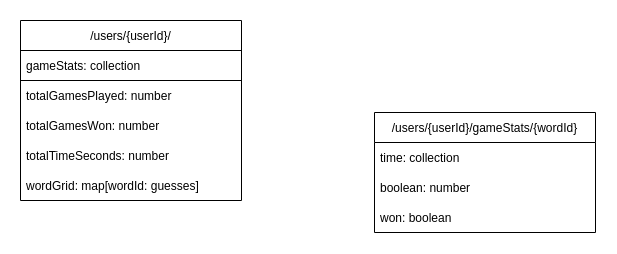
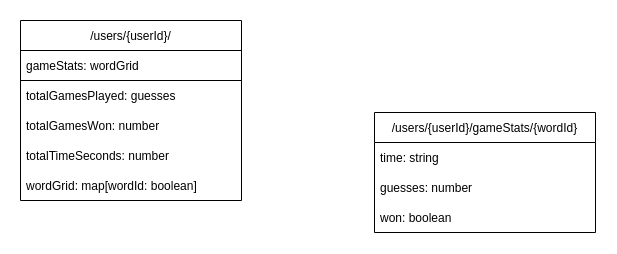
node "gameStats: collection": label "gameStats: collection" -> "gameStats: wordGrid"
node "totalGamesPlayed: number": label "totalGamesPlayed: number" -> "totalGamesPlayed: guesses"
node "time: collection": label "time: collection" -> "time: string"
node "wordGrid: map[wordId: guesses]": label "wordGrid: map[wordId: guesses]" -> "wordGrid: map[wordId: boolean]"
node "boolean: number": label "boolean: number" -> "guesses: number"
